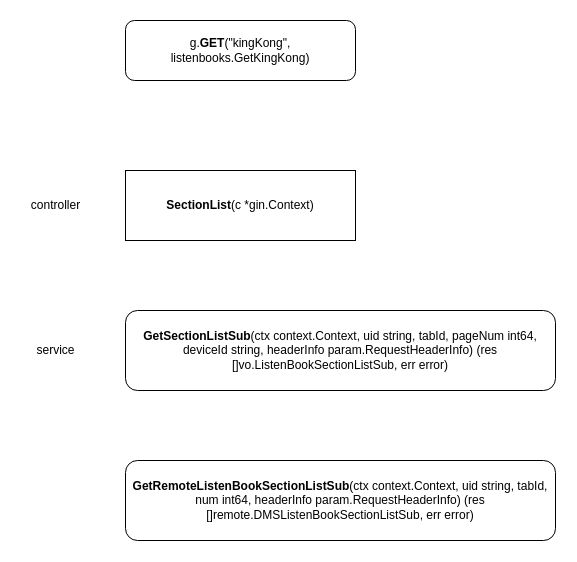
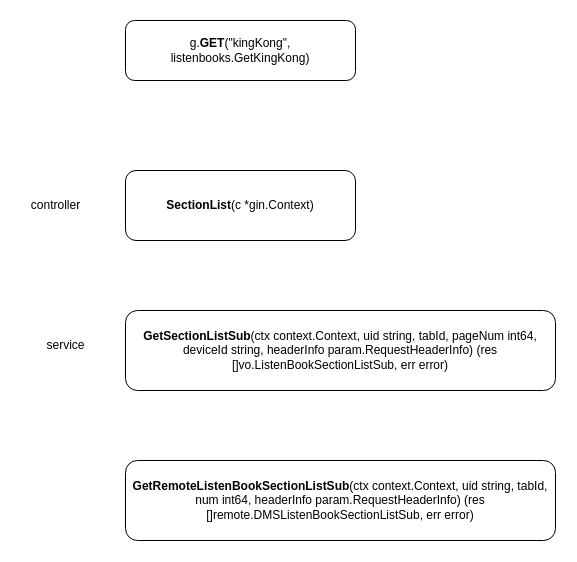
node "SectionList(c *gin.Context)": shape rectangle -> rounded rectangle
node "service": moved (56, 351) -> (66, 346)
